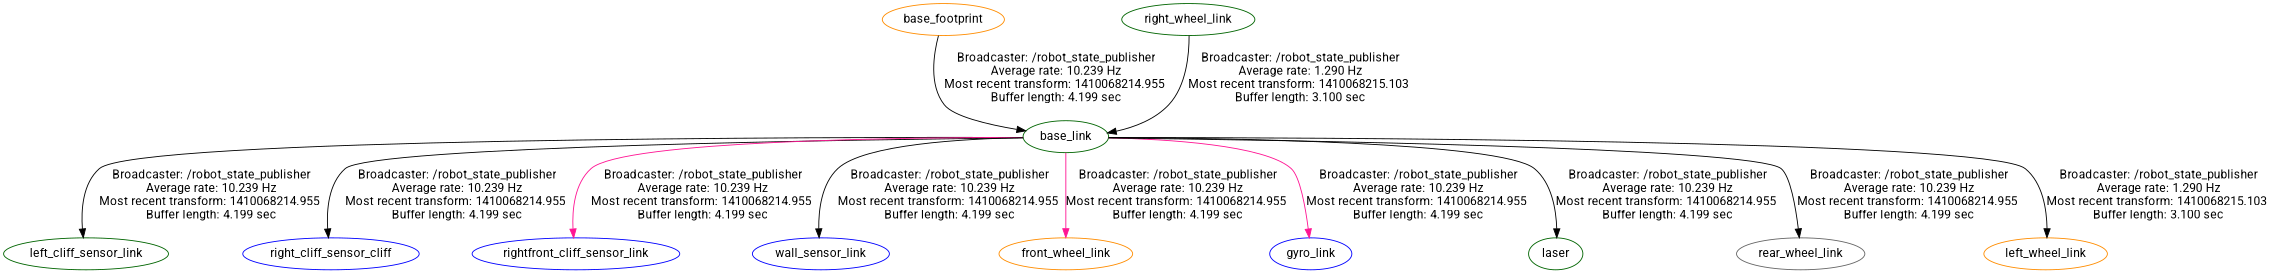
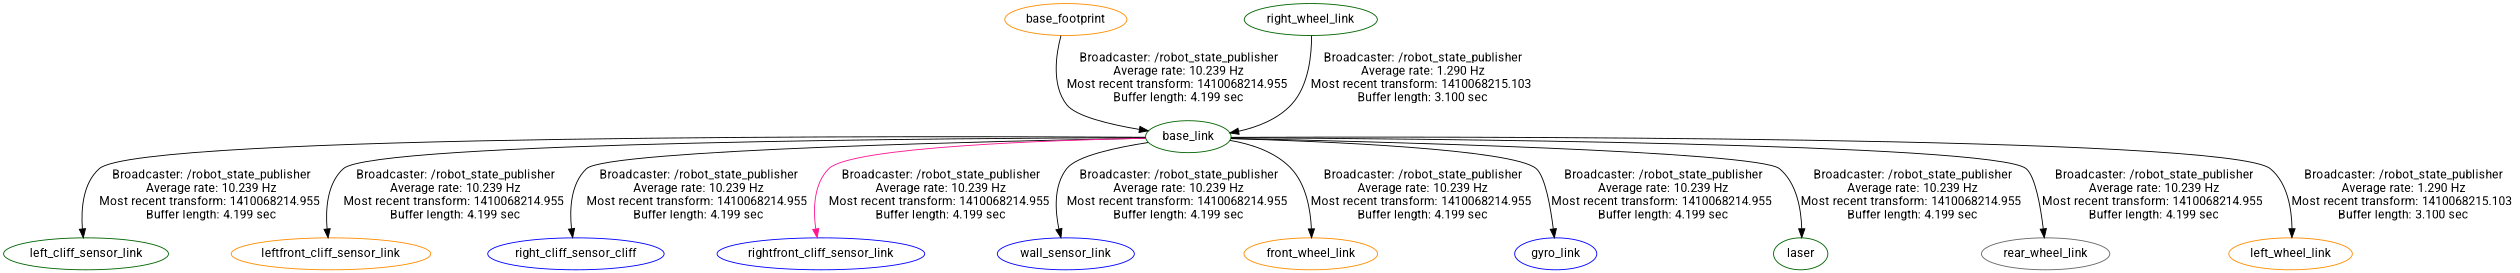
edge "base_link" -> "gyro_link": color deeppink -> black
edge "base_link" -> "front_wheel_link": color deeppink -> black
node "leftfront_cliff_sensor_link": added
